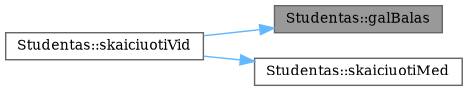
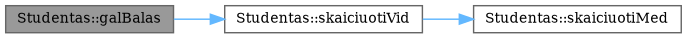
edge "Studentas::skaiciuotiVid" -> "Studentas::galBalas": reversed
